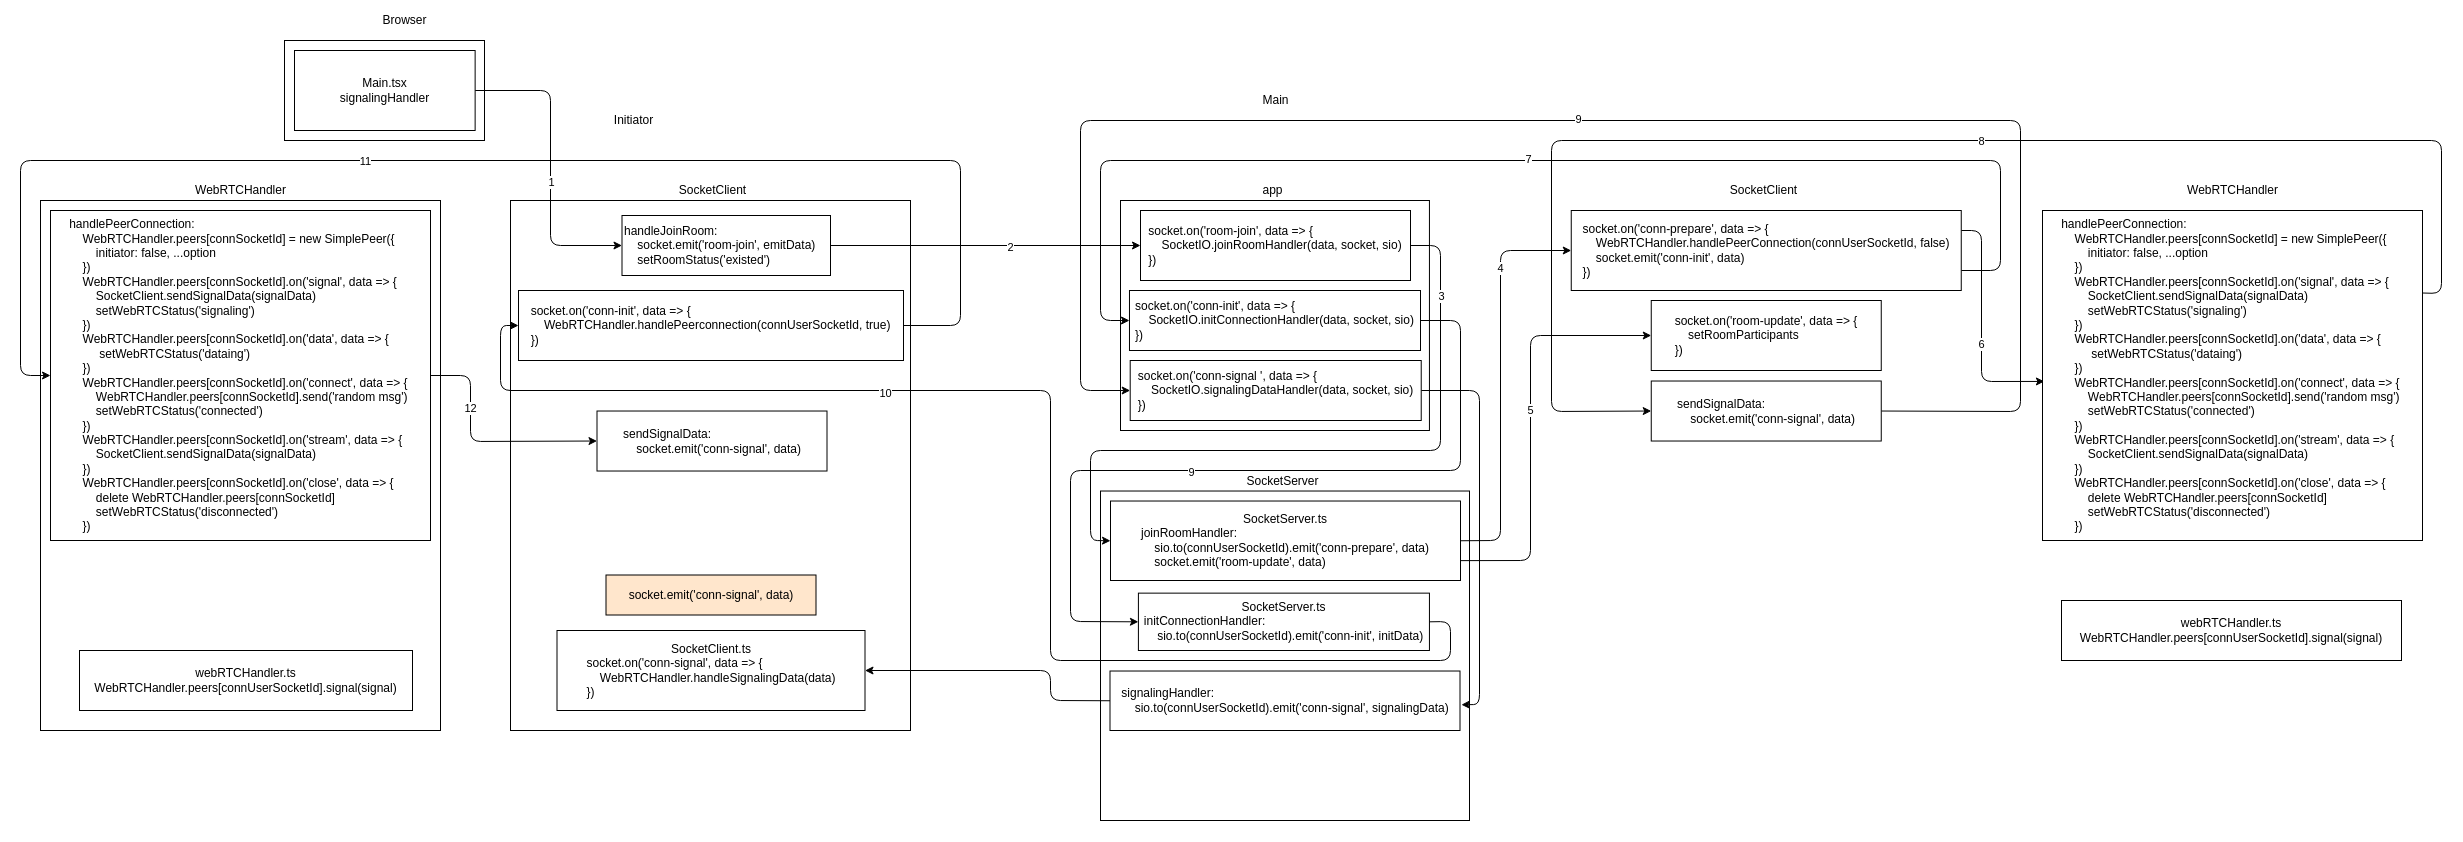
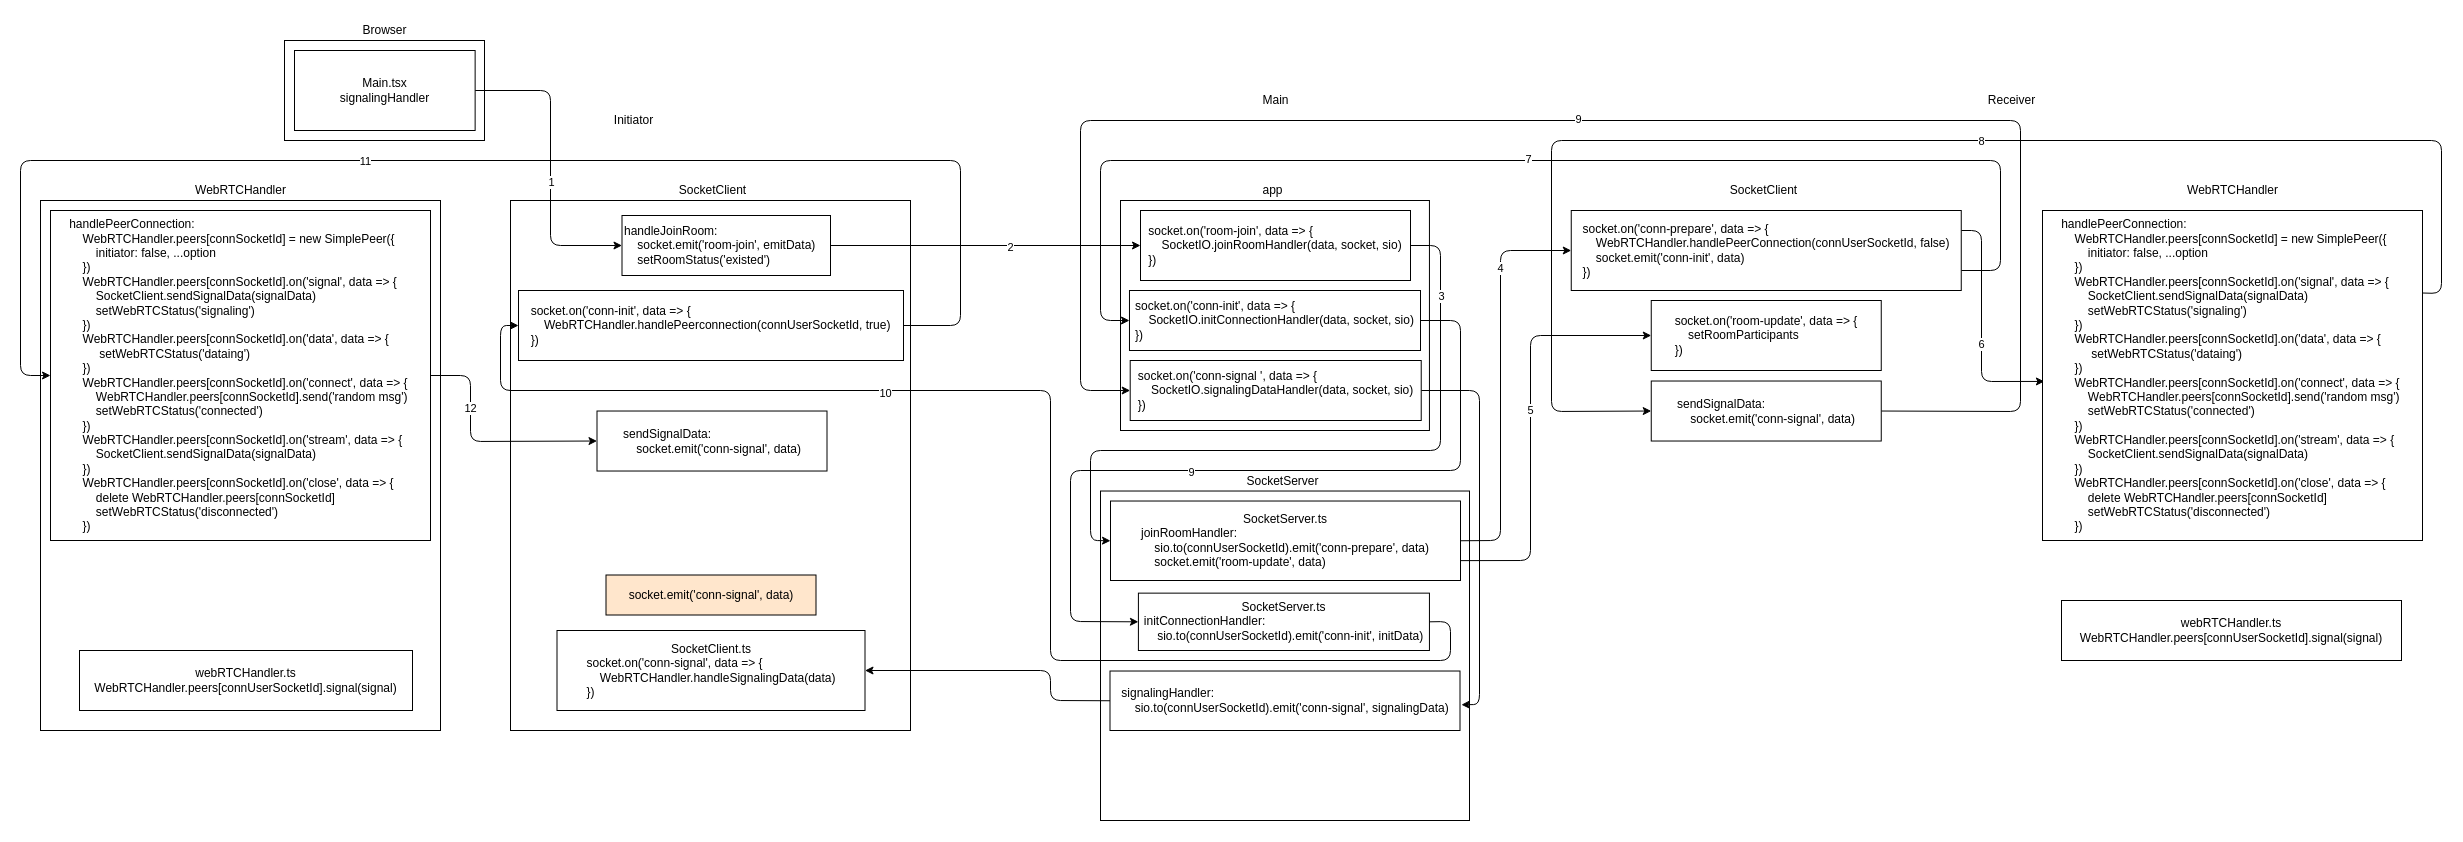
node "Browser": moved (405, 21) -> (385, 31)
node "Receiver": added
